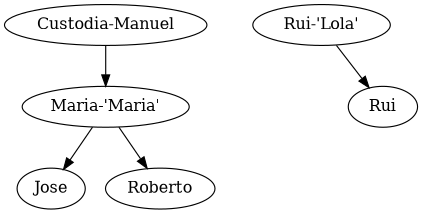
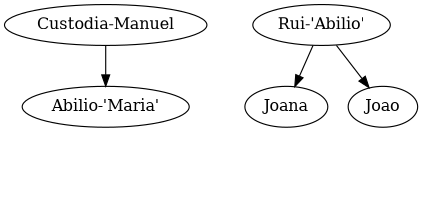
node "Rui-'Lola'": label "Rui-'Lola'" -> "Rui-'Abilio'"
node "Maria-'Maria'": label "Maria-'Maria'" -> "Abilio-'Maria'"
node "Joana": added
node "Rui": label "Rui" -> "Joao"
node "Jose": removed
node "Roberto": removed
